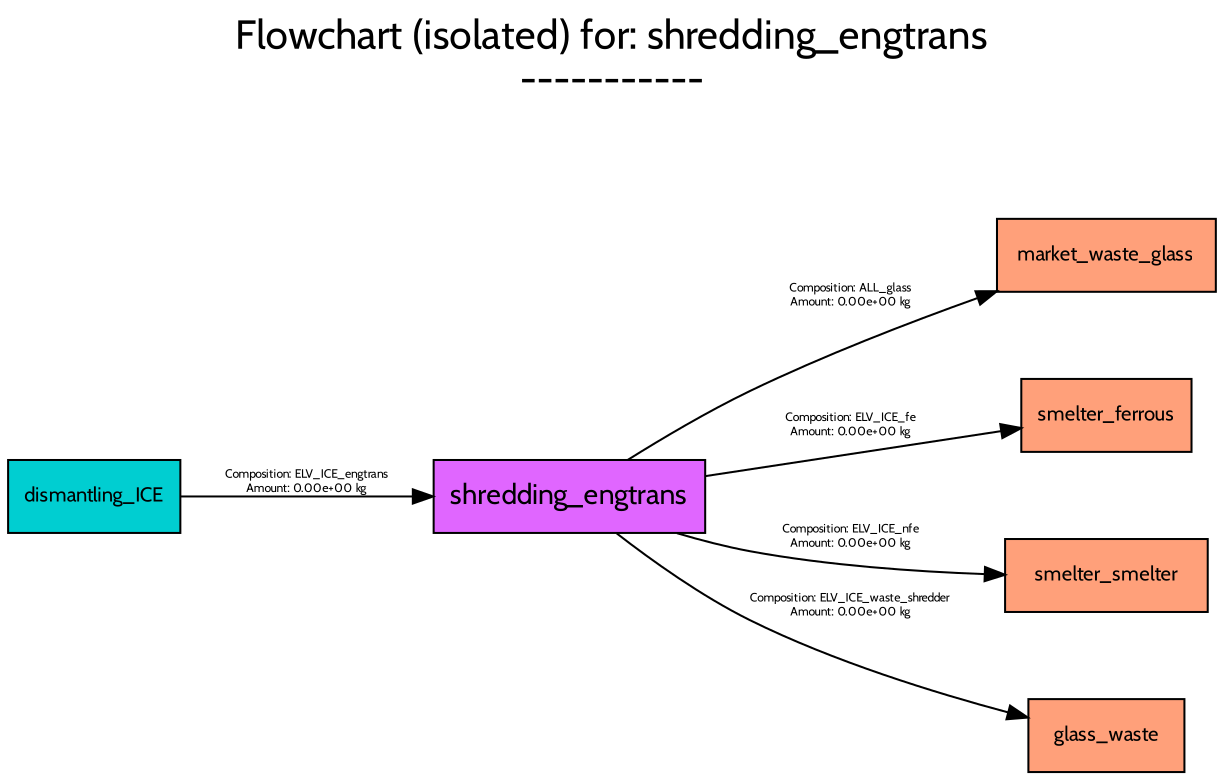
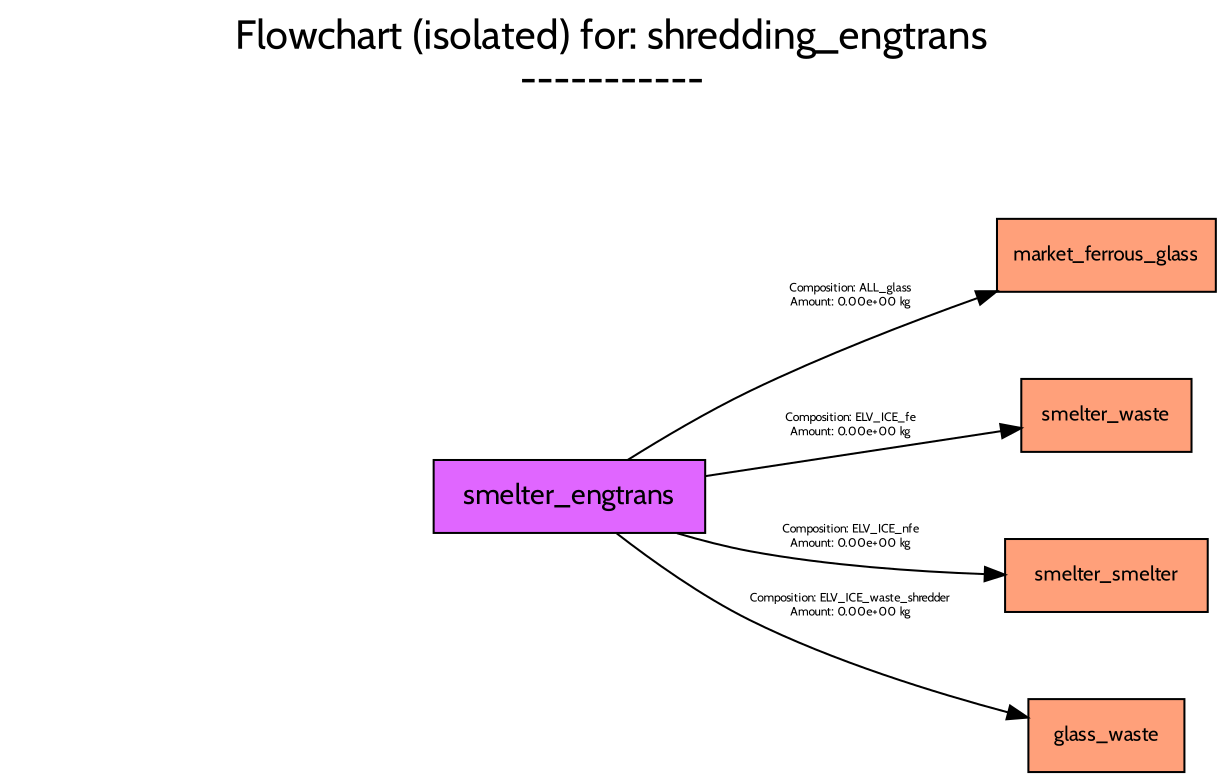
node "market_waste_glass": label "market_waste_glass" -> "market_ferrous_glass"
node "smelter_ferrous": label "smelter_ferrous" -> "smelter_waste"
node "dismantling_ICE": removed
node "shredding_engtrans": label "shredding_engtrans" -> "smelter_engtrans"
